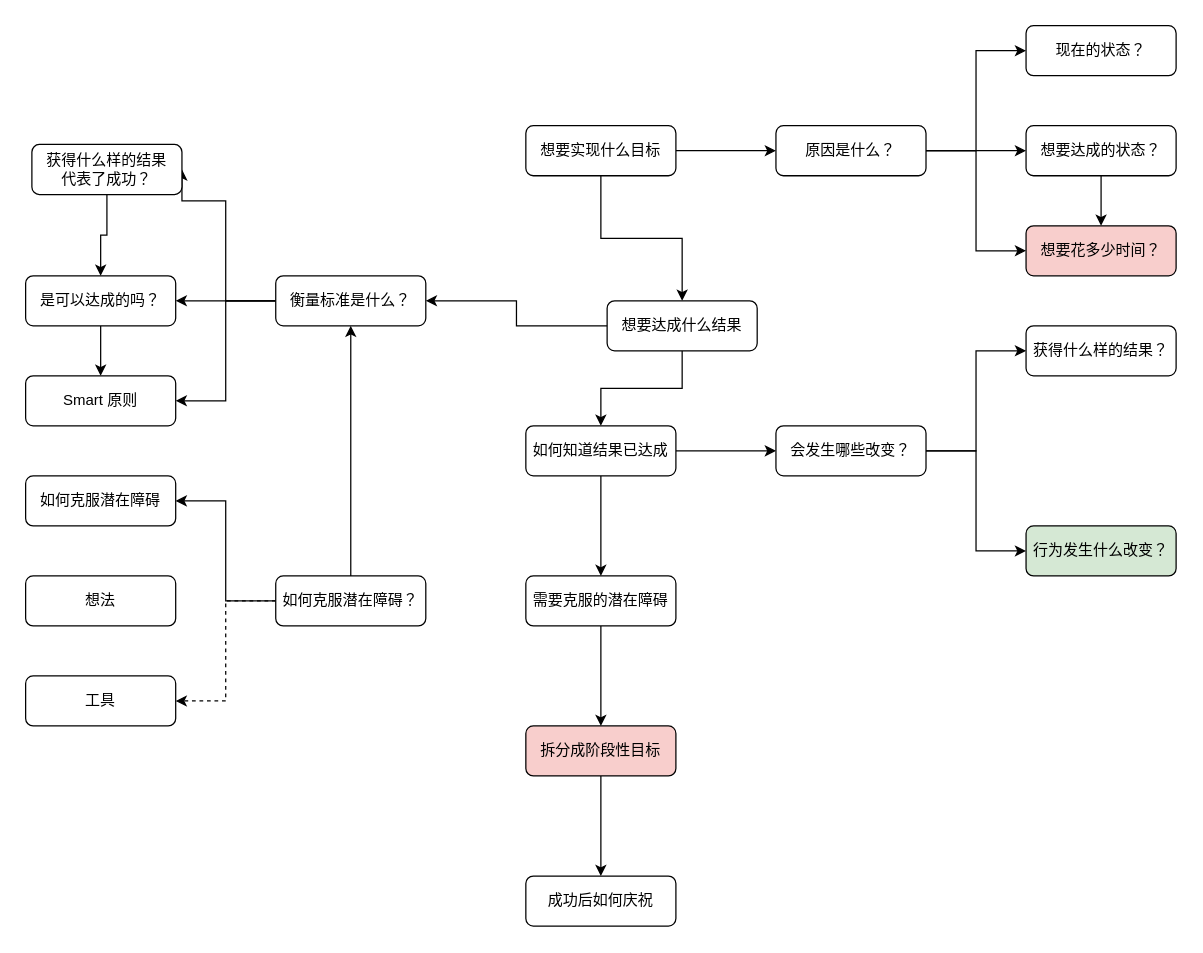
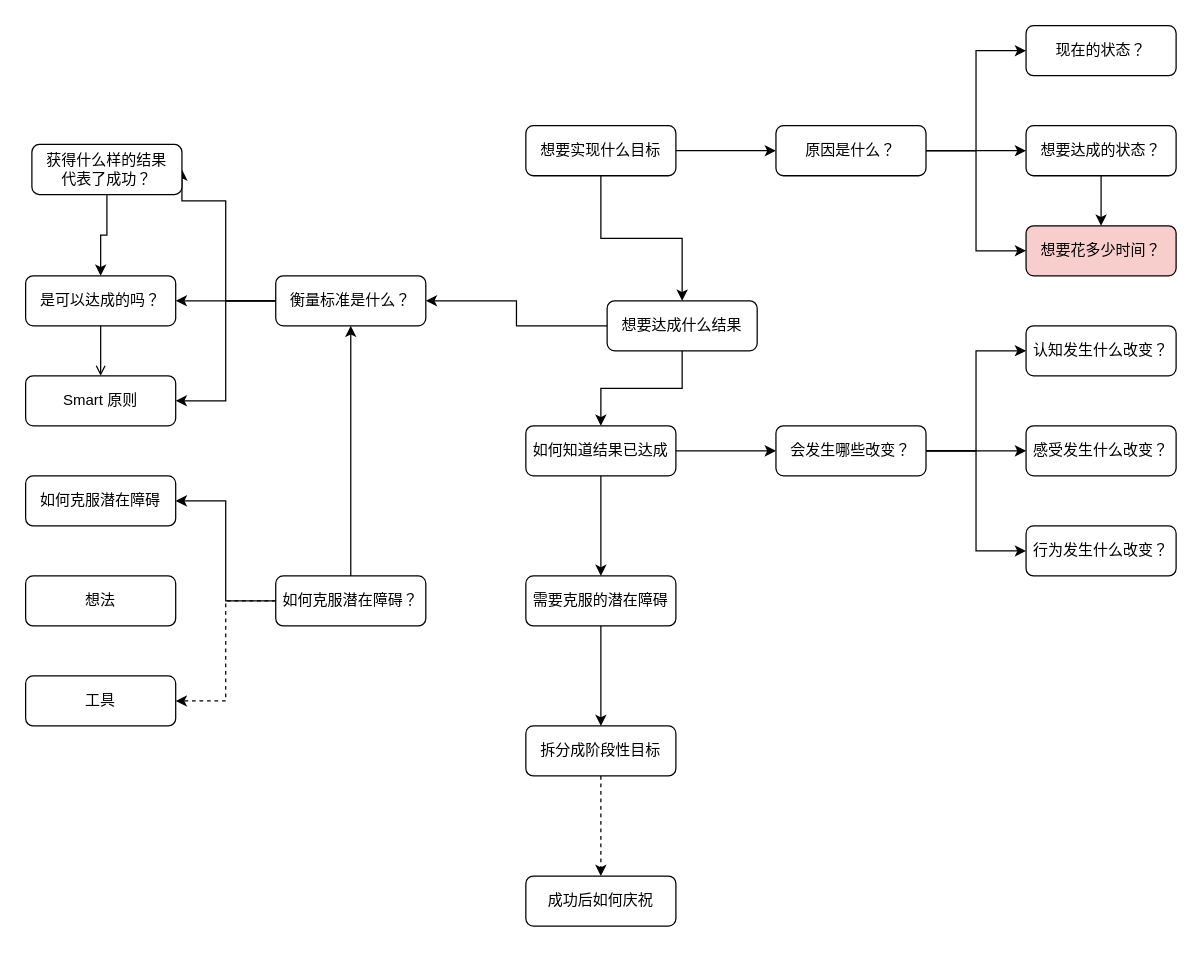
node "获得什么样的结果？": label "获得什么样的结果？" -> "认知发生什么改变？"
edge "是可以达成的吗？" -> "Smart 原则": arrowhead classic -> open
edge "会发生哪些改变？" -> "感受发生什么改变？": added
node "感受发生什么改变？": added
node "行为发生什么改变？": fillcolor #d5e8d4 -> #ffffff
node "拆分成阶段性目标": fillcolor #f8cecc -> #ffffff
edge "拆分成阶段性目标" -> "成功后如何庆祝": style solid -> dashed
